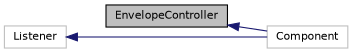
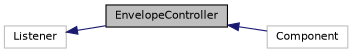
edge "Component" -> "Listener": now "EnvelopeController" -> "Listener"
